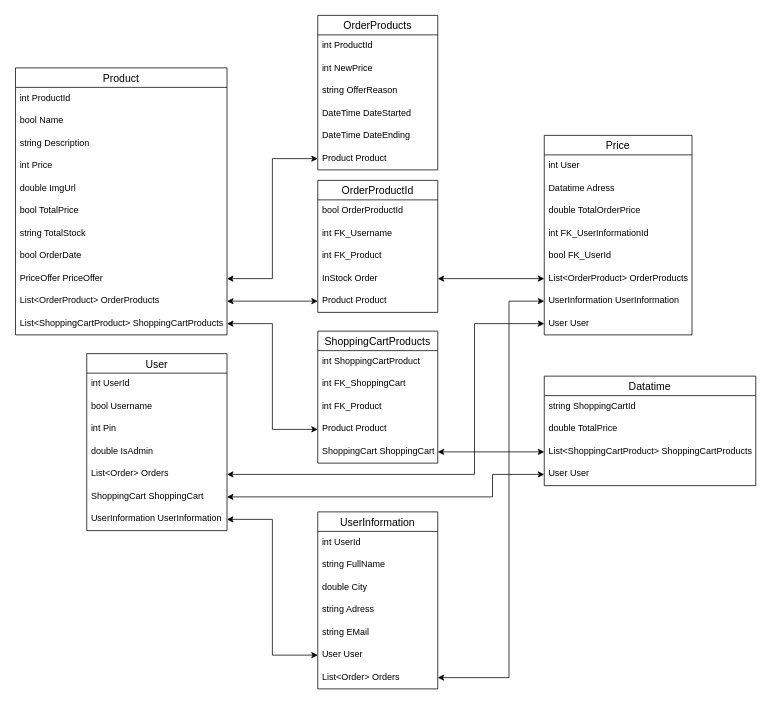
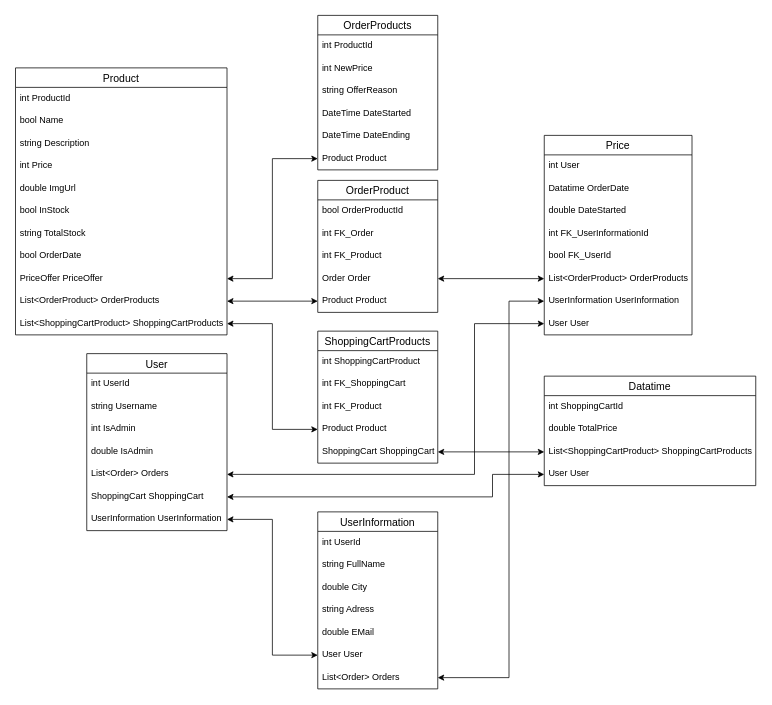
node "Datatime Adress": label "Datatime Adress" -> "Datatime OrderDate"
node "OrderProductId": label "OrderProductId" -> "OrderProduct"
node "bool TotalPrice": label "bool TotalPrice" -> "bool InStock"
node "double TotalOrderPrice": label "double TotalOrderPrice" -> "double DateStarted"
node "int FK_Username": label "int FK_Username" -> "int FK_Order"
node "InStock Order": label "InStock Order" -> "Order Order"
node "bool Username": label "bool Username" -> "string Username"
node "string ShoppingCartId": label "string ShoppingCartId" -> "int ShoppingCartId"
node "int Pin": label "int Pin" -> "int IsAdmin"
node "string EMail": label "string EMail" -> "double EMail"
